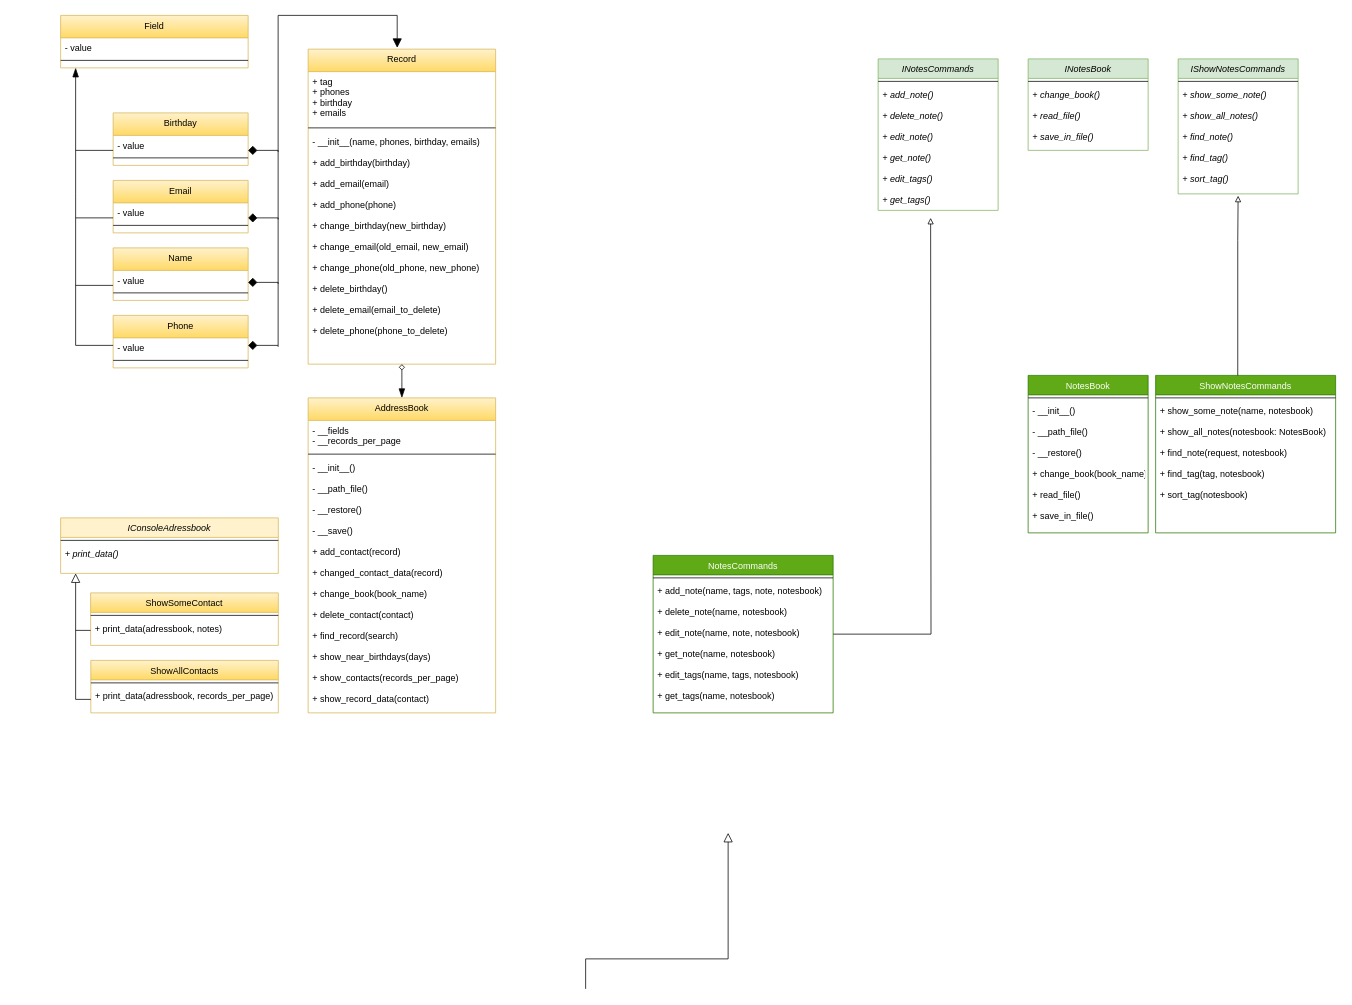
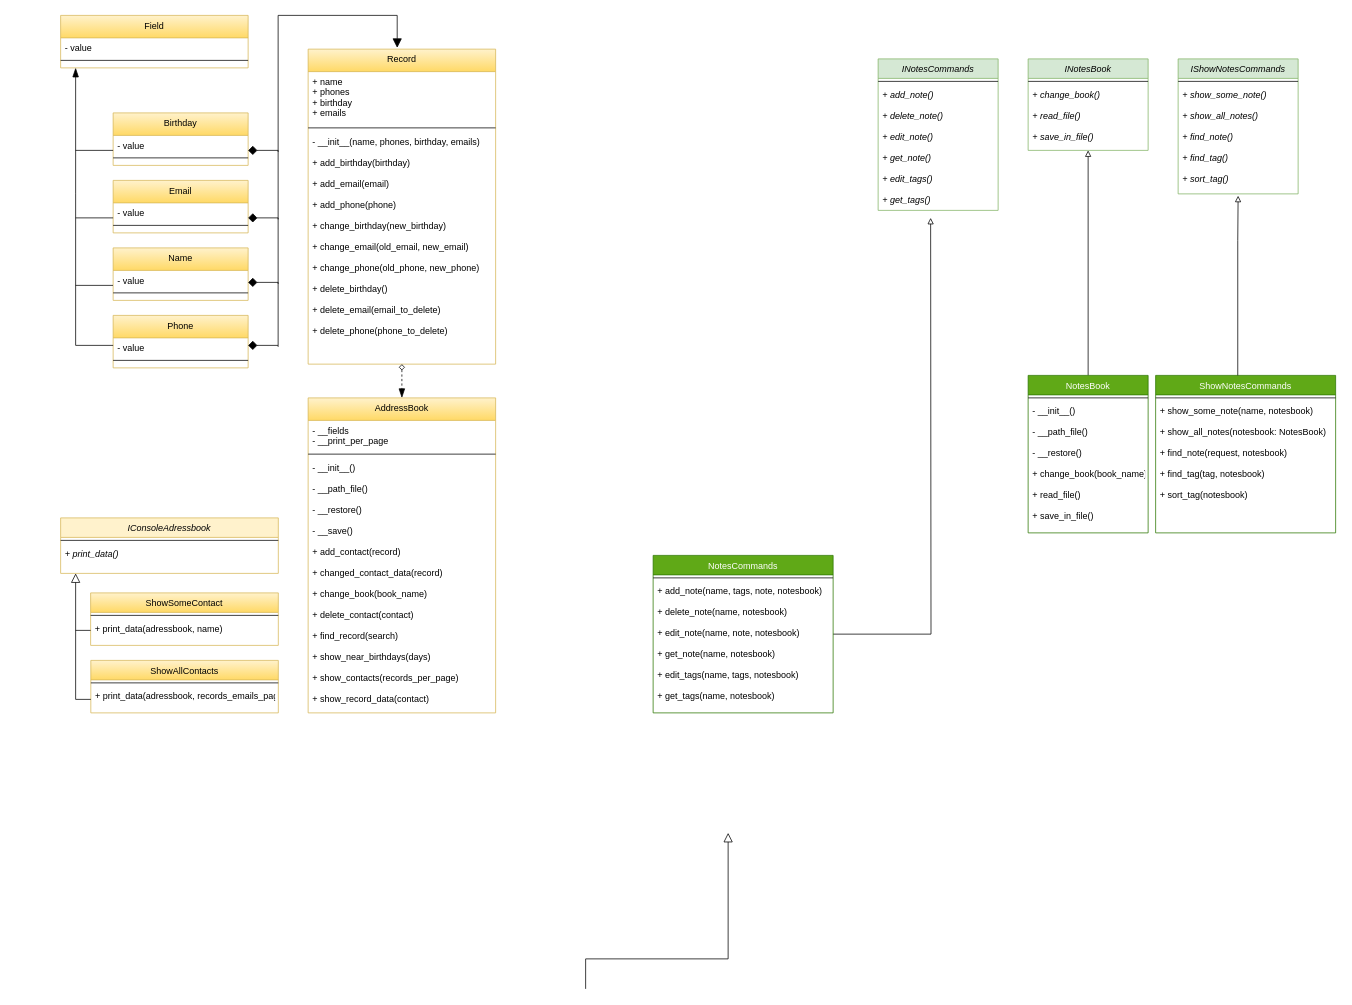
node "+ tag + phones + birthday + emails": label "+ tag + phones + birthday + emails" -> "+ name + phones + birthday + emails"
edge "NotesBook" -> "INotesBook": added
edge "Record" -- "AddressBook": style solid -> dashed
node "- __fields - __records_per_page": label "- __fields - __records_per_page" -> "- __fields - __print_per_page"
node "+ print_data(adressbook, notes)": label "+ print_data(adressbook, notes)" -> "+ print_data(adressbook, name)"
node "+ print_data(adressbook, records_per_page)": label "+ print_data(adressbook, records_per_page)" -> "+ print_data(adressbook, records_emails_page)"
